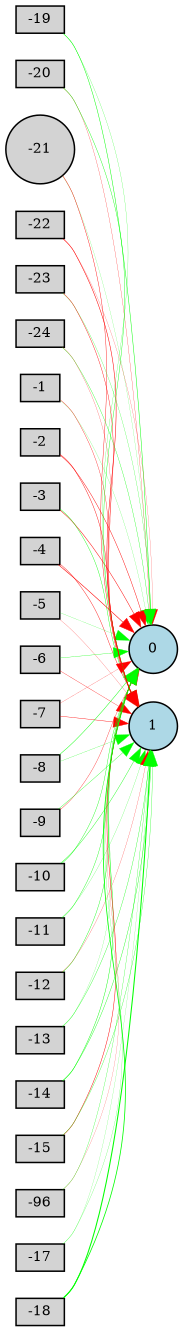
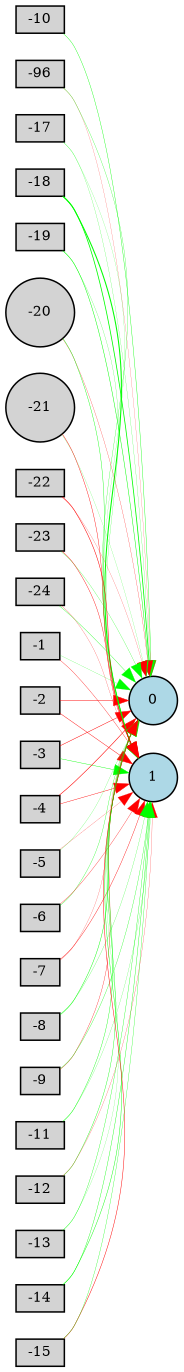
node "-20": shape box -> circle
edge "-10" -> "1": removed
